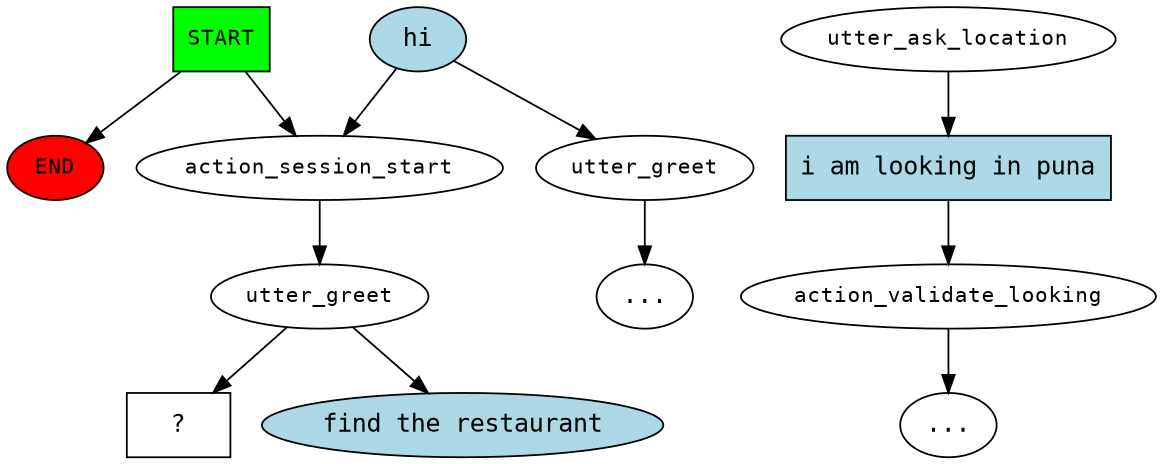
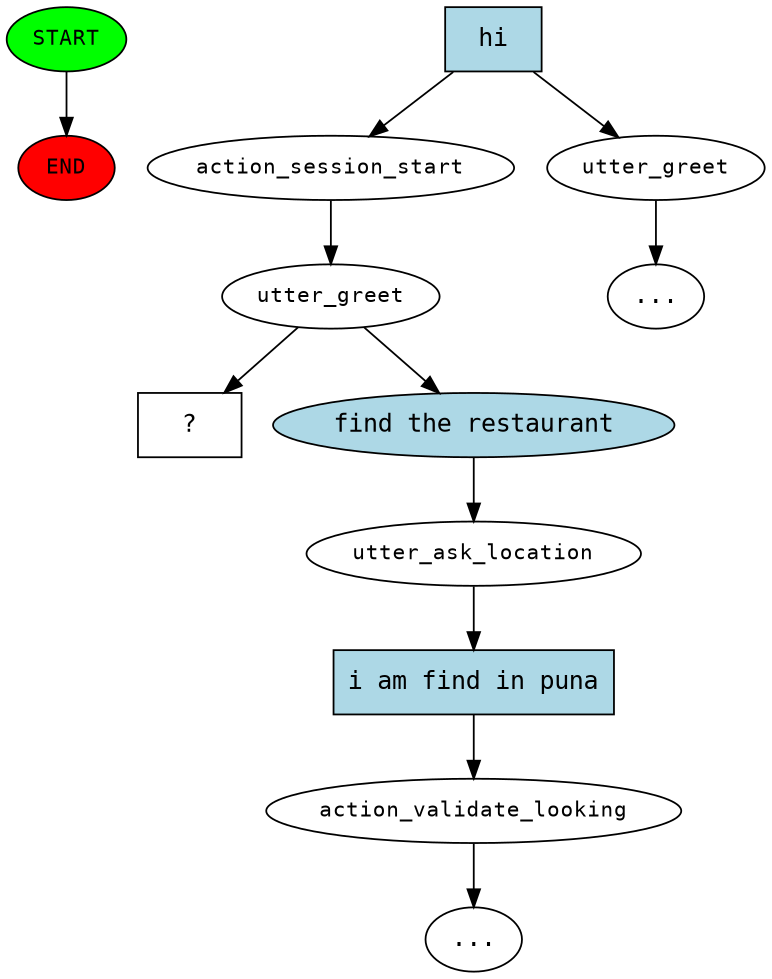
node "START": shape box -> ellipse
node "hi": shape ellipse -> box
edge "START" -> "action_session_start": removed
node "i am looking in puna": label "i am looking in puna" -> "i am find in puna"
edge "find the restaurant" -> "utter_ask_location": added
